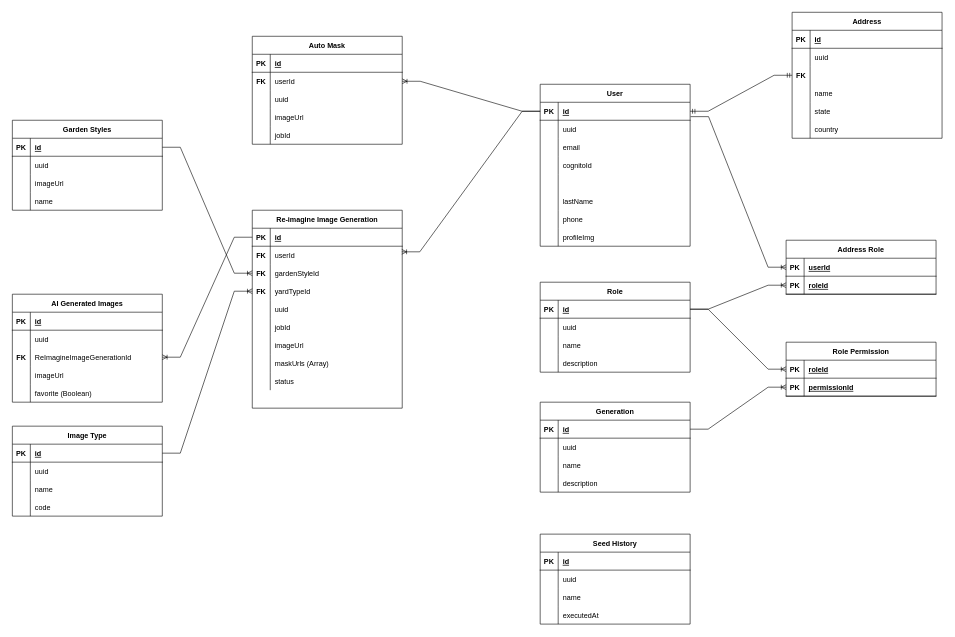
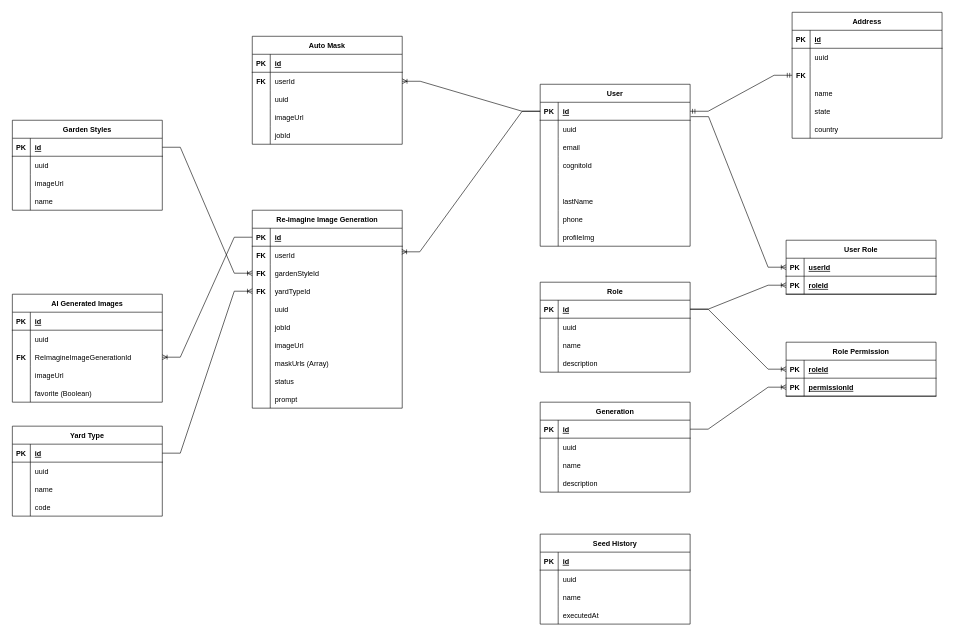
node "Address Role": label "Address Role" -> "User Role"
node "prompt": added
node "Image Type": label "Image Type" -> "Yard Type"
